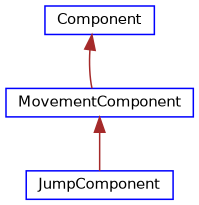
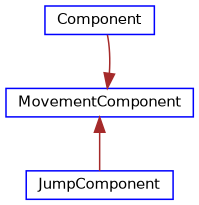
edge "MovementComponent" -> "Component": reversed
